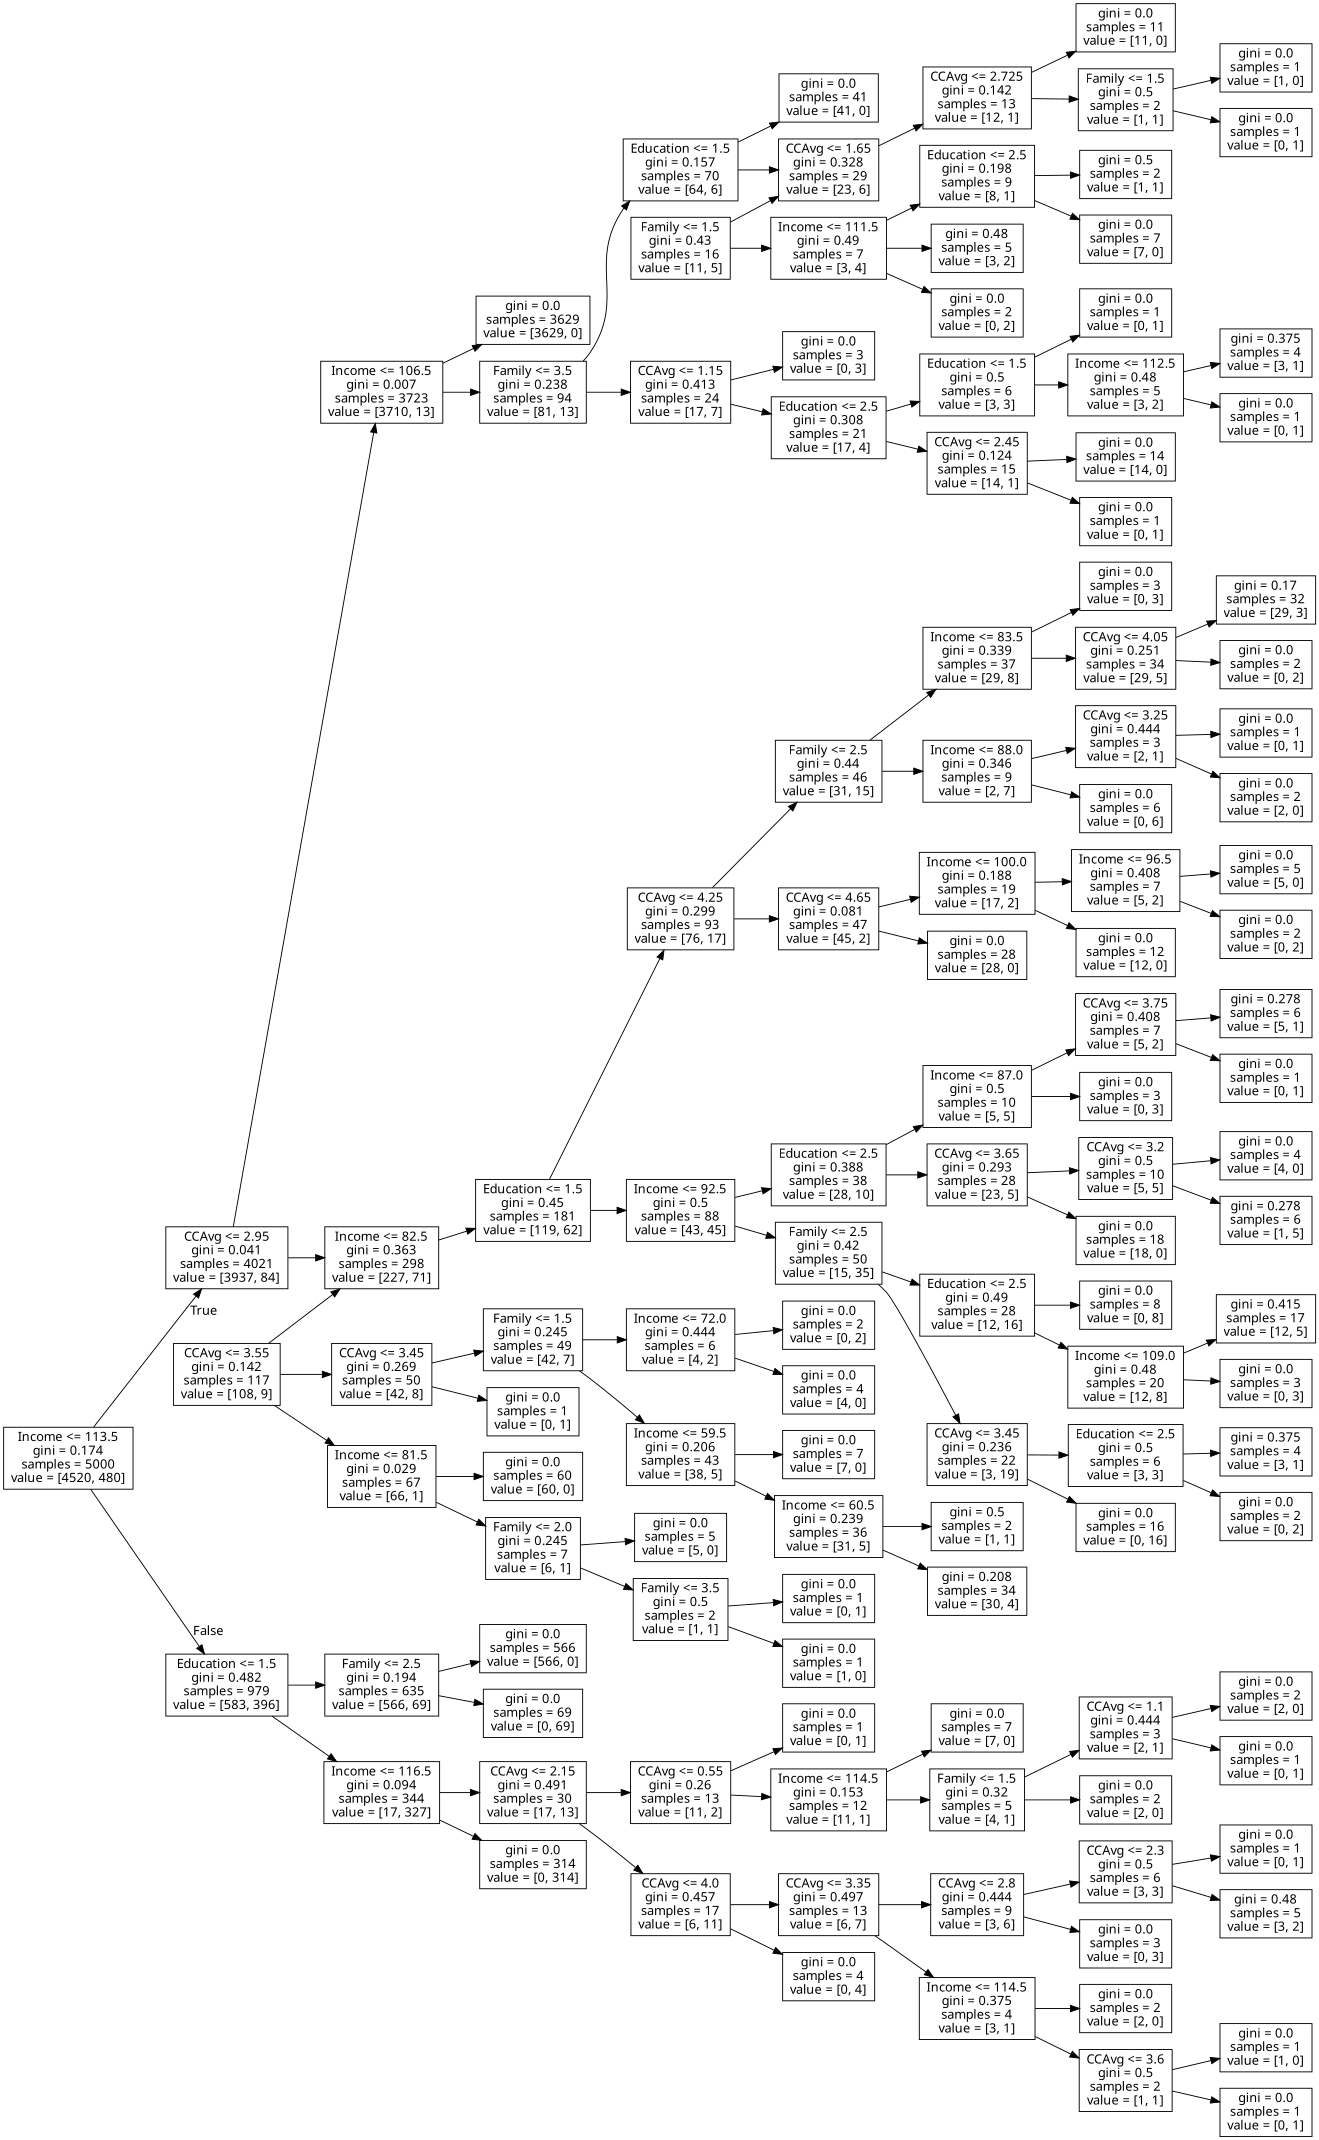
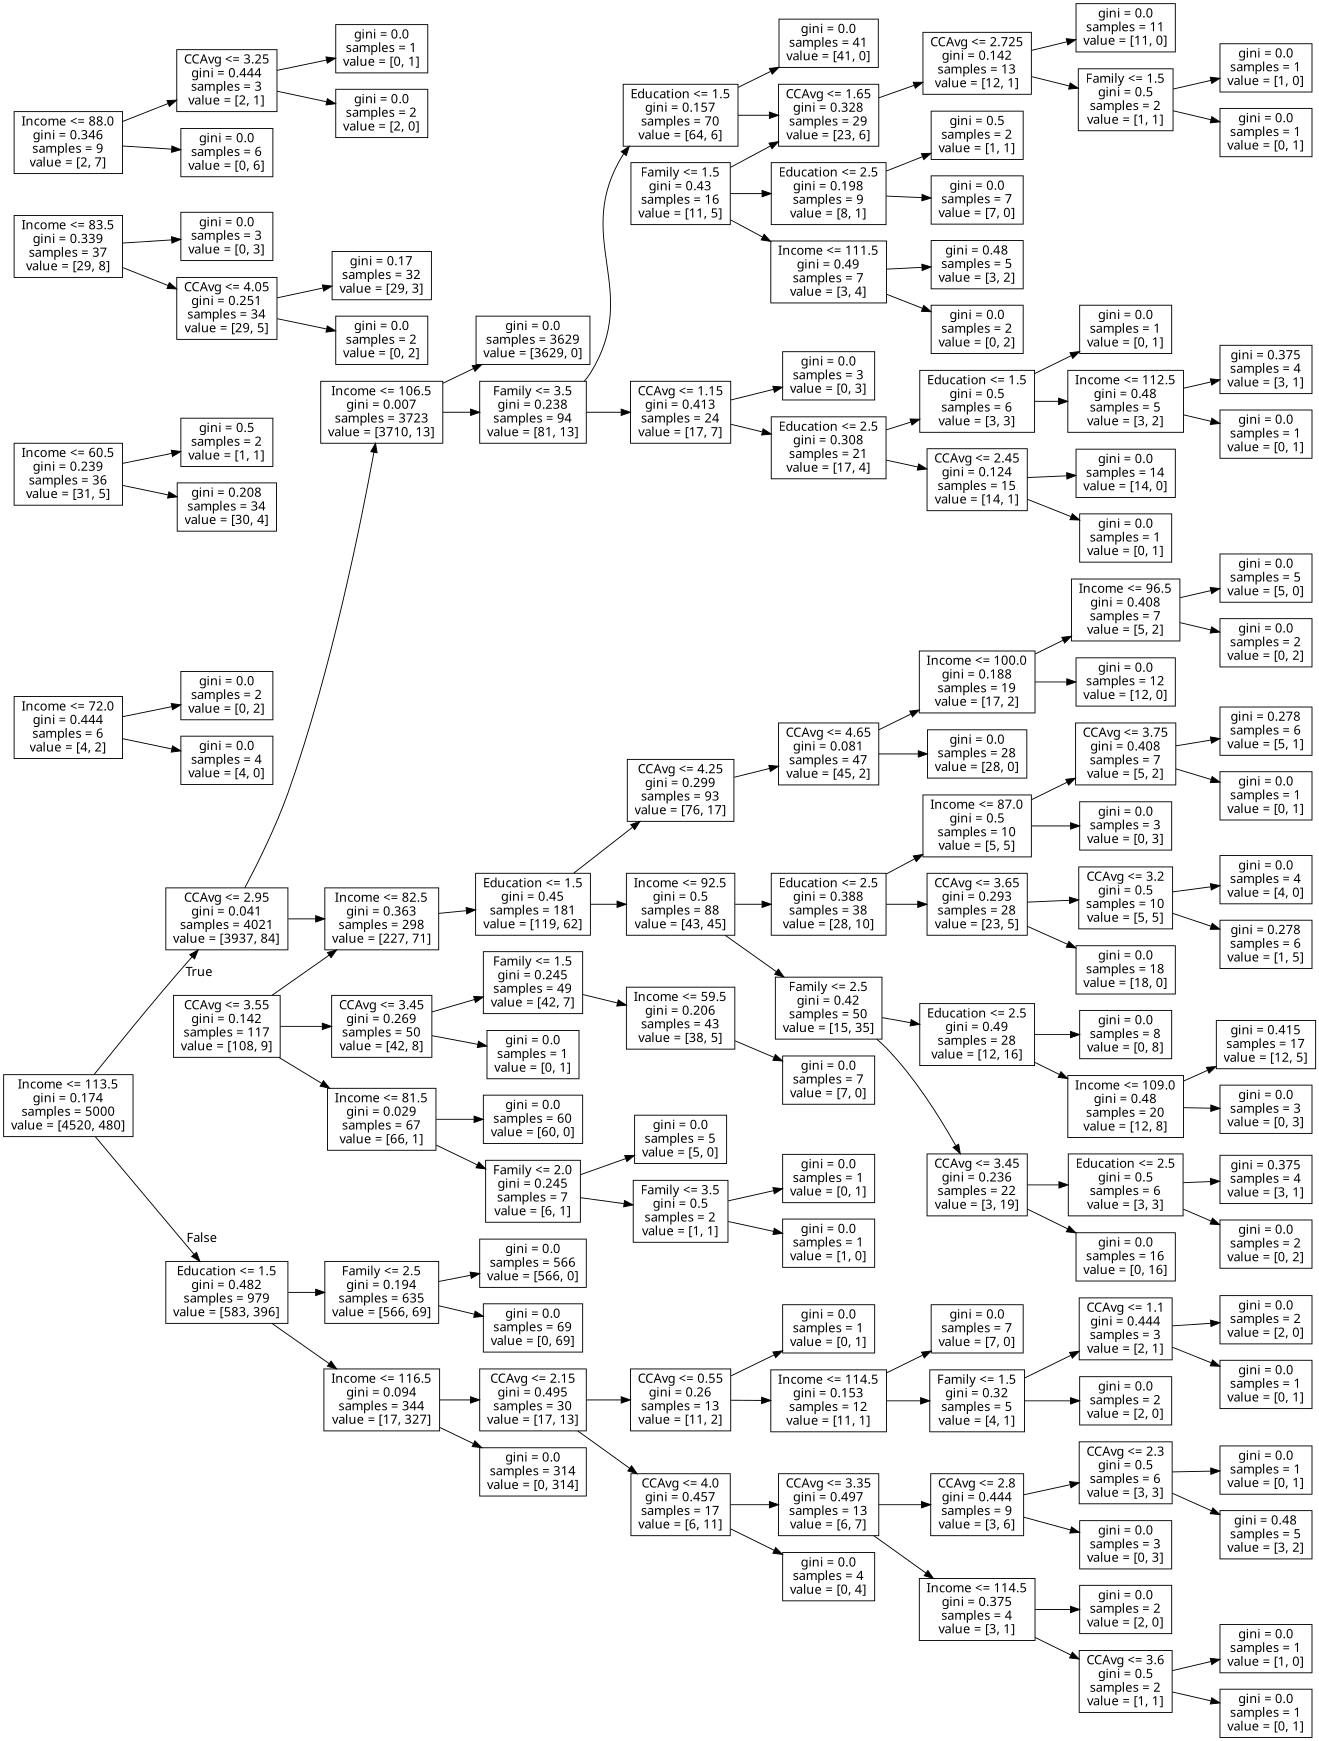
edge "Income <= 111.5 gini = 0.49 samples = 7 value = [3, 4]" -> "Education <= 2.5 gini = 0.198 samples = 9 value = [8, 1]": now "Family <= 1.5 gini = 0.43 samples = 16 value = [11, 5]" -> "Education <= 2.5 gini = 0.198 samples = 9 value = [8, 1]"
node "Family <= 2.5 gini = 0.44 samples = 46 value = [31, 15]": removed
edge "Family <= 1.5 gini = 0.245 samples = 49 value = [42, 7]" -> "Income <= 72.0 gini = 0.444 samples = 6 value = [4, 2]": removed
edge "Income <= 59.5 gini = 0.206 samples = 43 value = [38, 5]" -> "Income <= 60.5 gini = 0.239 samples = 36 value = [31, 5]": removed
node "CCAvg <= 2.15 gini = 0.491 samples = 30 value = [17, 13]": label "CCAvg <= 2.15 gini = 0.491 samples = 30 value = [17, 13]" -> "CCAvg <= 2.15 gini = 0.495 samples = 30 value = [17, 13]"
